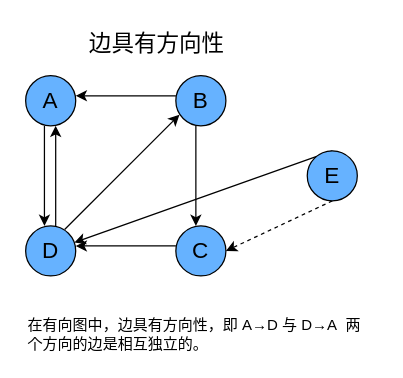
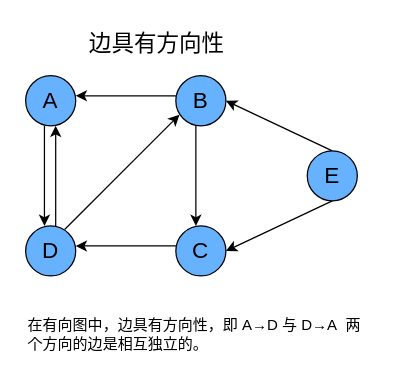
edge "E" -> "D": now "E" -> "B"
edge "E" -> "C": style dashed -> solid
